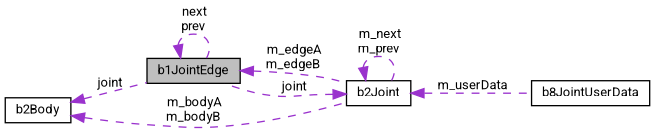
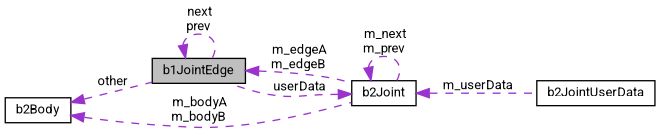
edge "b1JointEdge" -> "b2Body": label " joint" -> " other"
edge "b1JointEdge" -> "b2Joint": label " joint" -> " userData"
node "b8JointUserData": label "b8JointUserData" -> "b2JointUserData"
